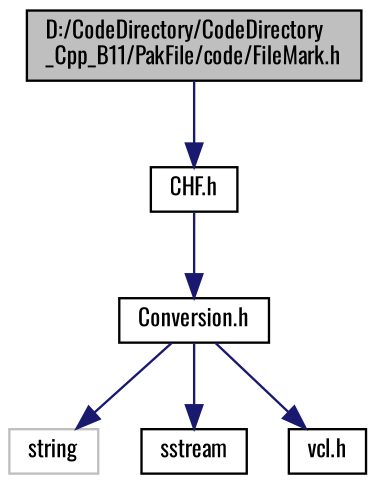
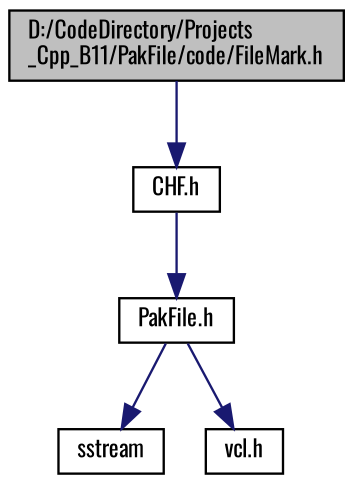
node "D:/CodeDirectory/CodeDirectory _Cpp_B11/PakFile/code/FileMark.h": label "D:/CodeDirectory/CodeDirectory _Cpp_B11/PakFile/code/FileMark.h" -> "D:/CodeDirectory/Projects _Cpp_B11/PakFile/code/FileMark.h"
node "Conversion.h": label "Conversion.h" -> "PakFile.h"
node "string": removed
